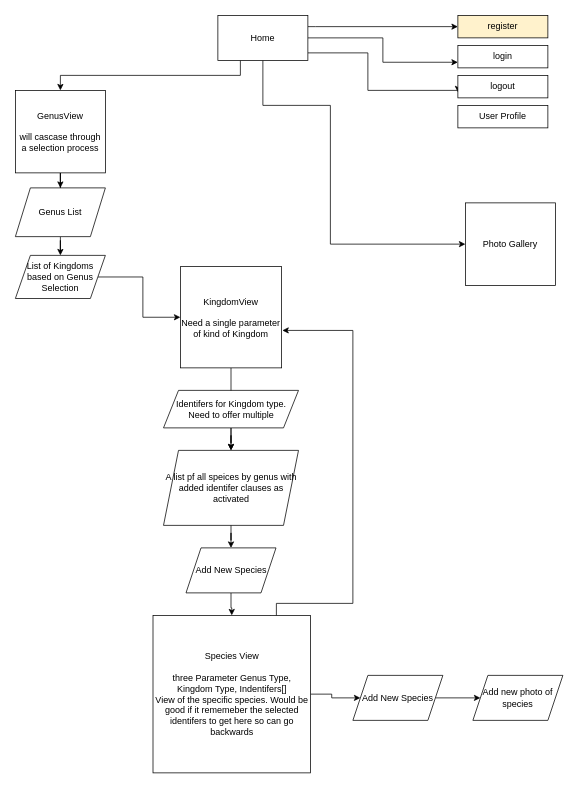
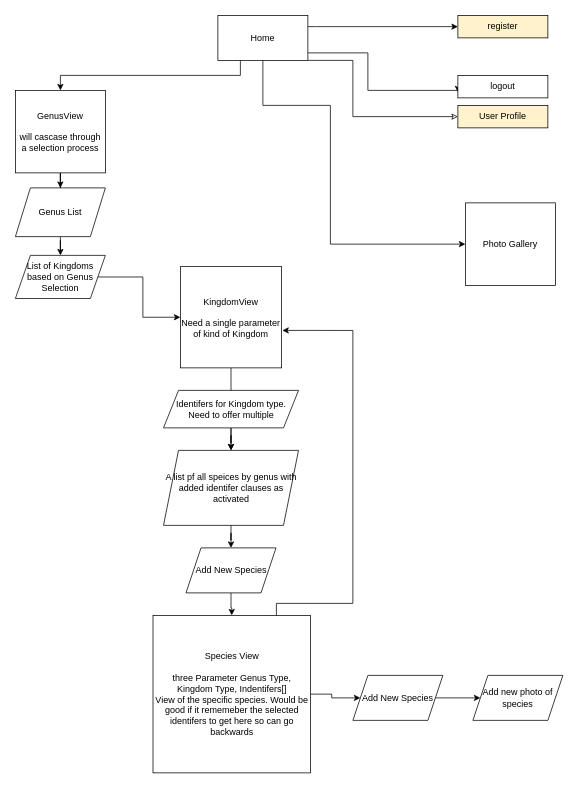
node "login": removed
edge "Home" -> "login": removed
edge "Home" -> "User Profile": added
node "User Profile": fillcolor #ffffff -> #fff2cc
